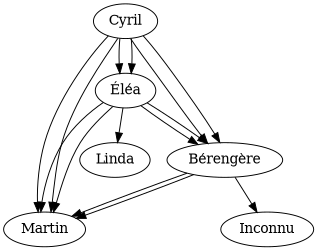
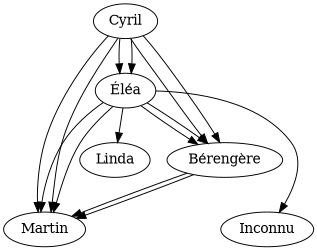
edge "Bérengère" -> "Inconnu": now "Éléa" -> "Inconnu"
